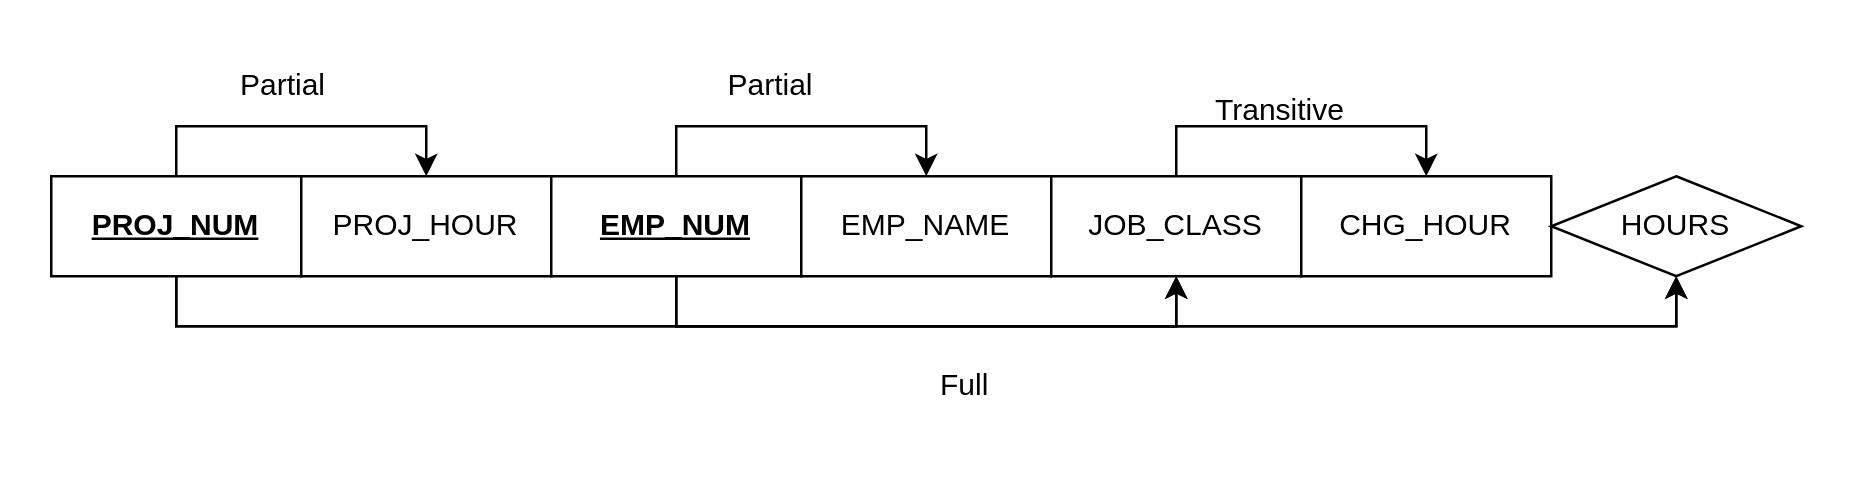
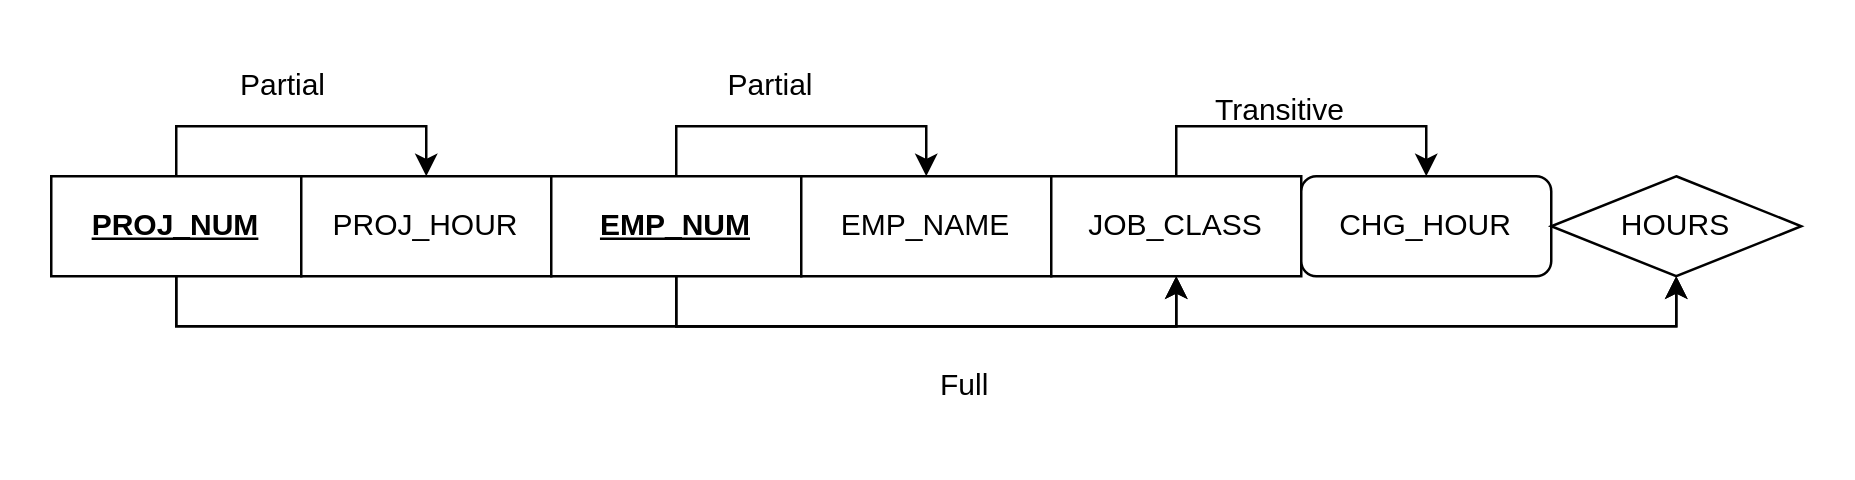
node "CHG_HOUR": shape rectangle -> rounded rectangle
